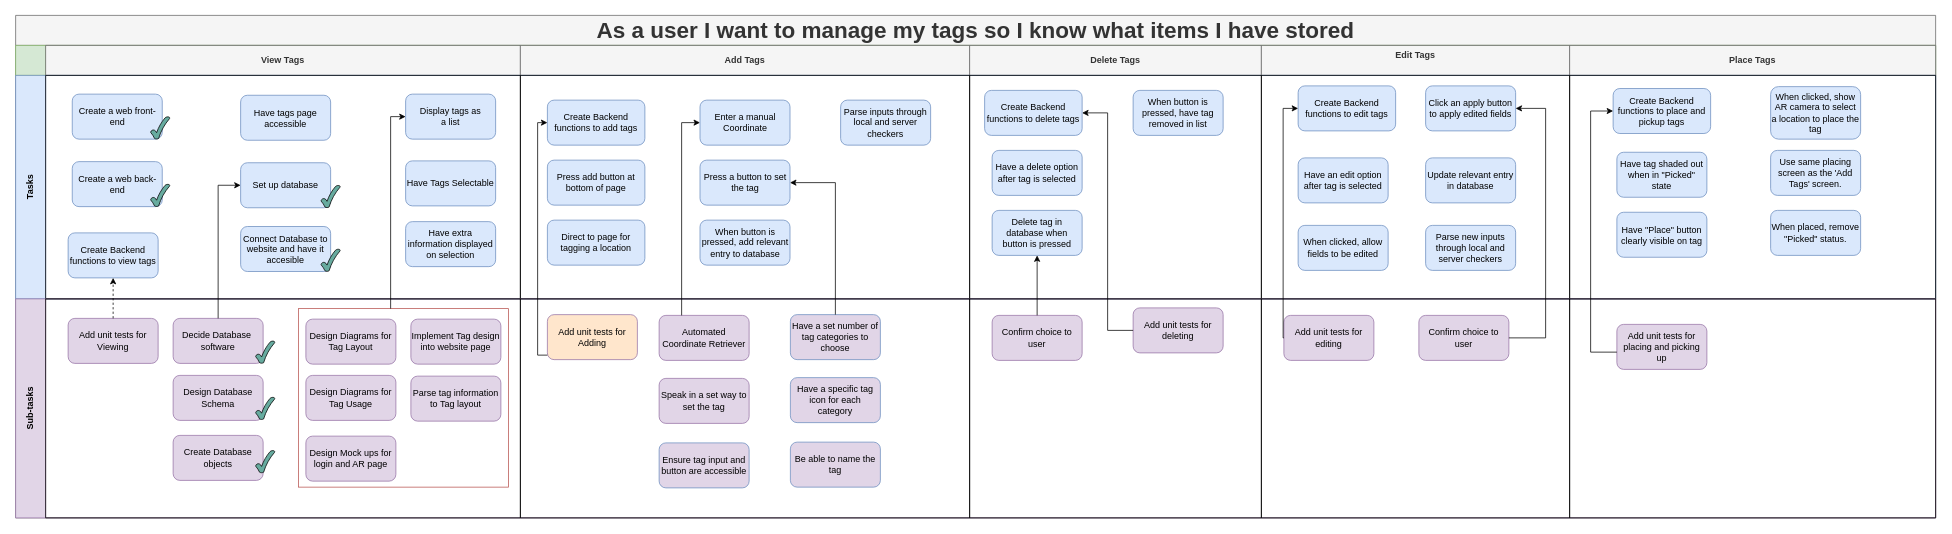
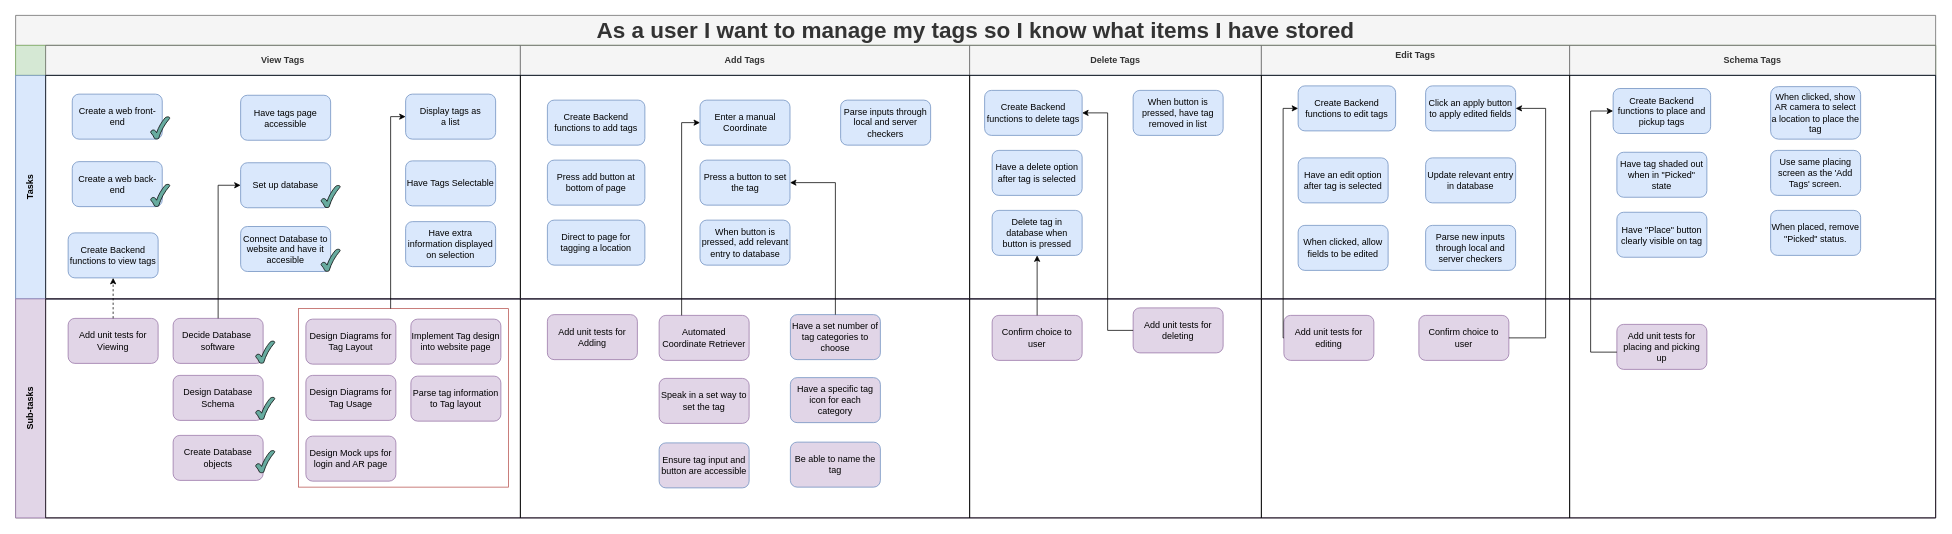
node "Place Tags": label "Place Tags" -> "Schema Tags"
edge "Add unit tests for Adding" -> "Create Backend functions to add tags": removed
node "Add unit tests for Adding": fillcolor #ffe6cc -> #e1d5e7
